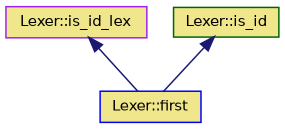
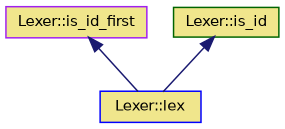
node "Lexer::is_id_lex": label "Lexer::is_id_lex" -> "Lexer::is_id_first"
node "Lexer::first": label "Lexer::first" -> "Lexer::lex"
